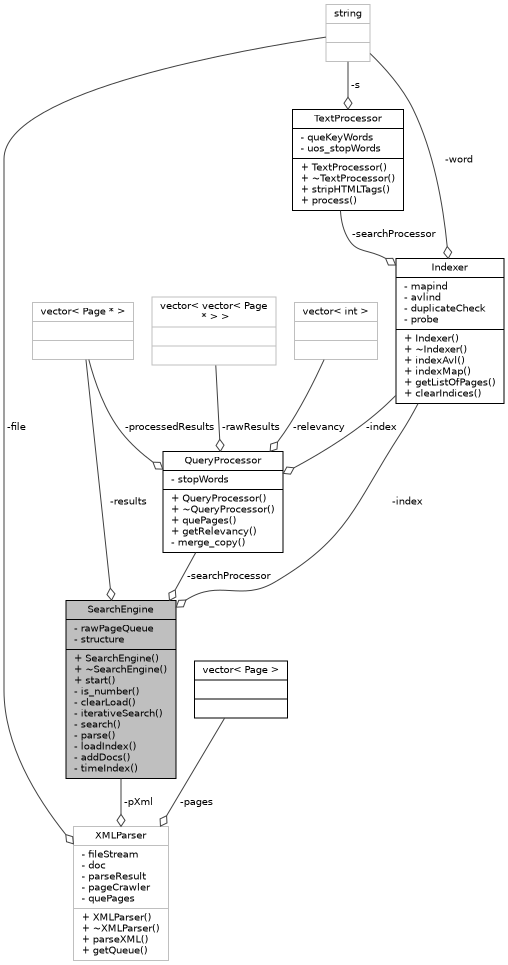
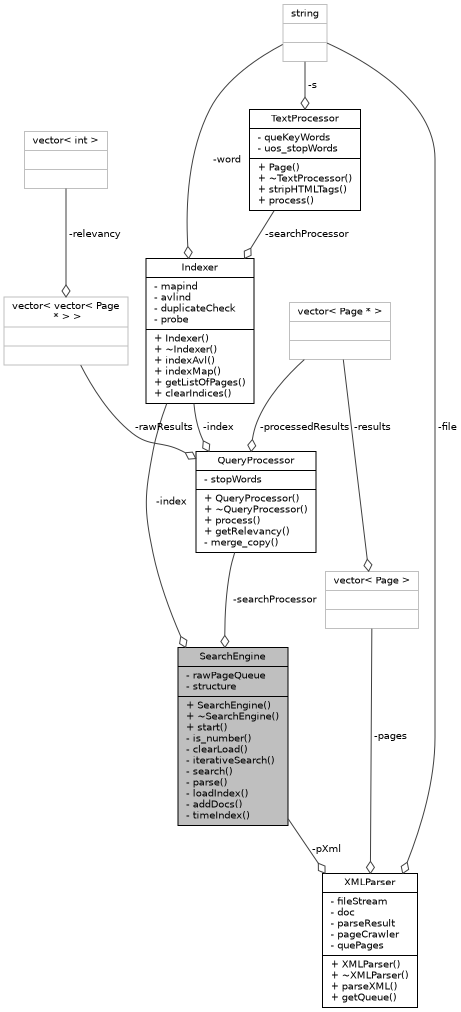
node "TextProcessor": text "+ TextProcessor()" -> "+ Page()"
edge "vector< int >" -> "QueryProcessor": now "vector< int >" -> "vector< vector< Page"
edge "vector< Page * >" -> "SearchEngine": now "vector< Page * >" -> "vector< Page >"
node "QueryProcessor": text "+ quePages()" -> "+ process()"
node "vector< Page >": color black -> grey75
node "XMLParser": color grey75 -> black
